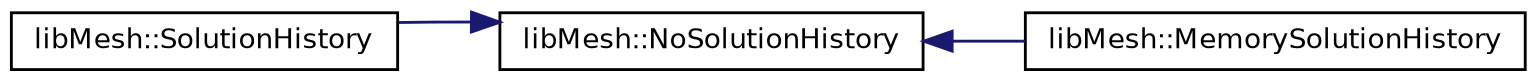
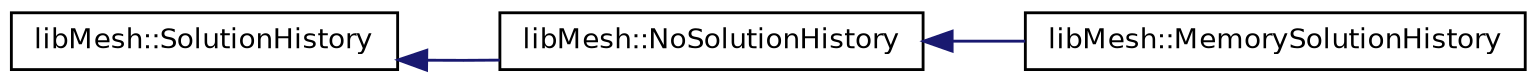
edge "libMesh::SolutionHistory" -> "libMesh::NoSolutionHistory": reversed
